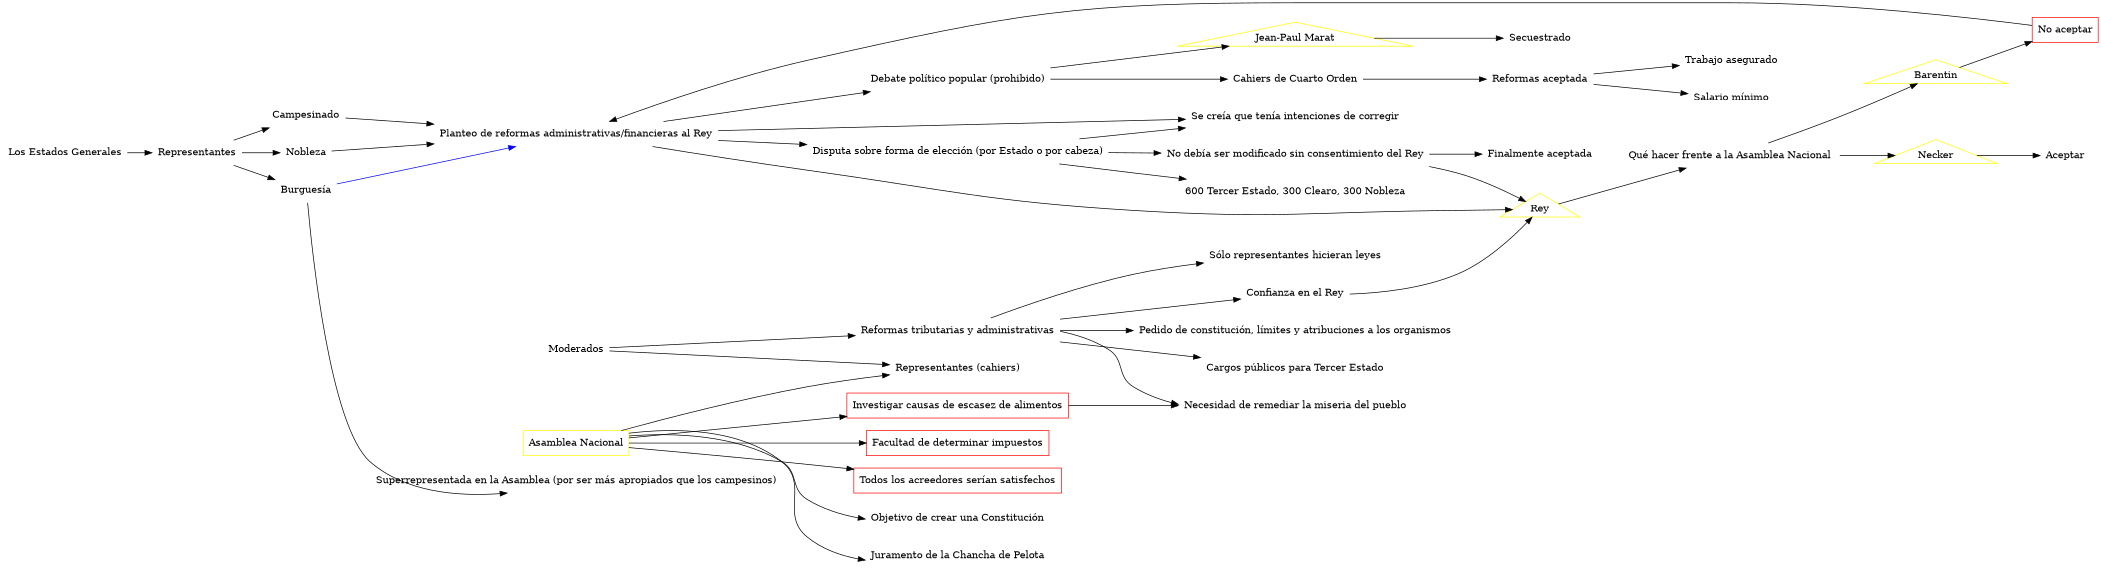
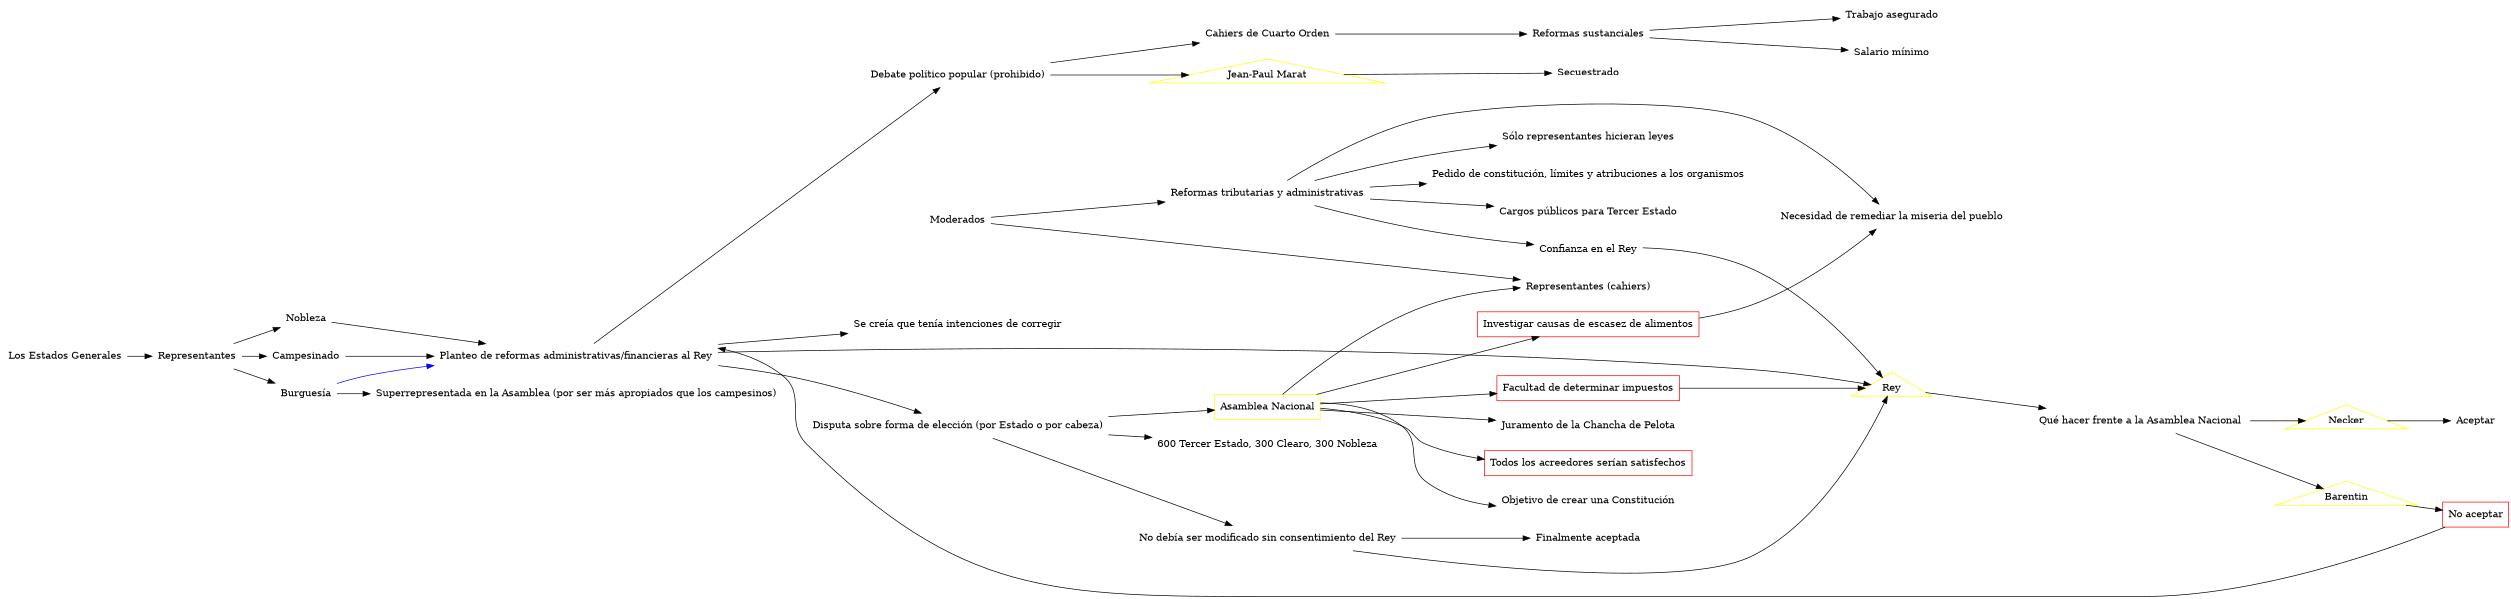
node "Reformas aceptada": label "Reformas aceptada" -> "Reformas sustanciales"
edge "Disputa sobre forma de elección (por Estado o por cabeza)" -> "Se creía que tenía intenciones de corregir": now "Disputa sobre forma de elección (por Estado o por cabeza)" -> "Asamblea Nacional"
edge "Facultad de determinar impuestos" -> "Rey": added
